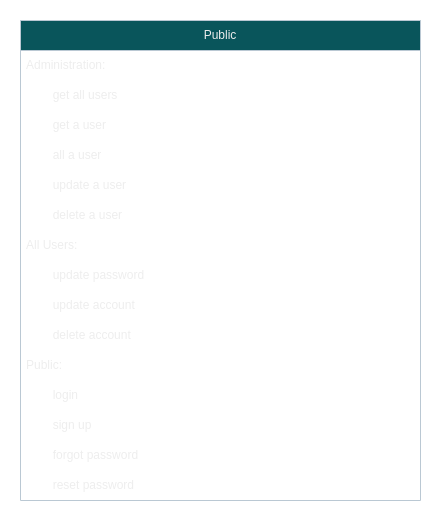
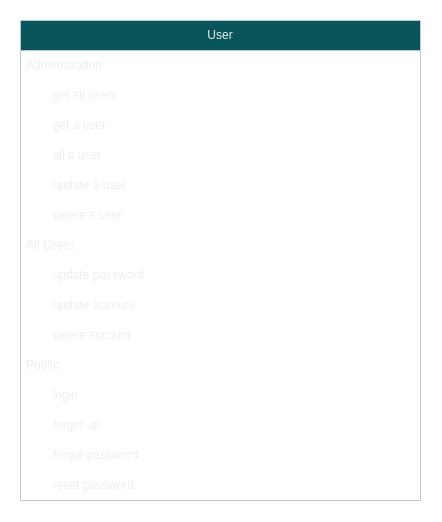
node "Public": label "Public" -> "User"
node "sign up": label "sign up" -> "forgot up"
